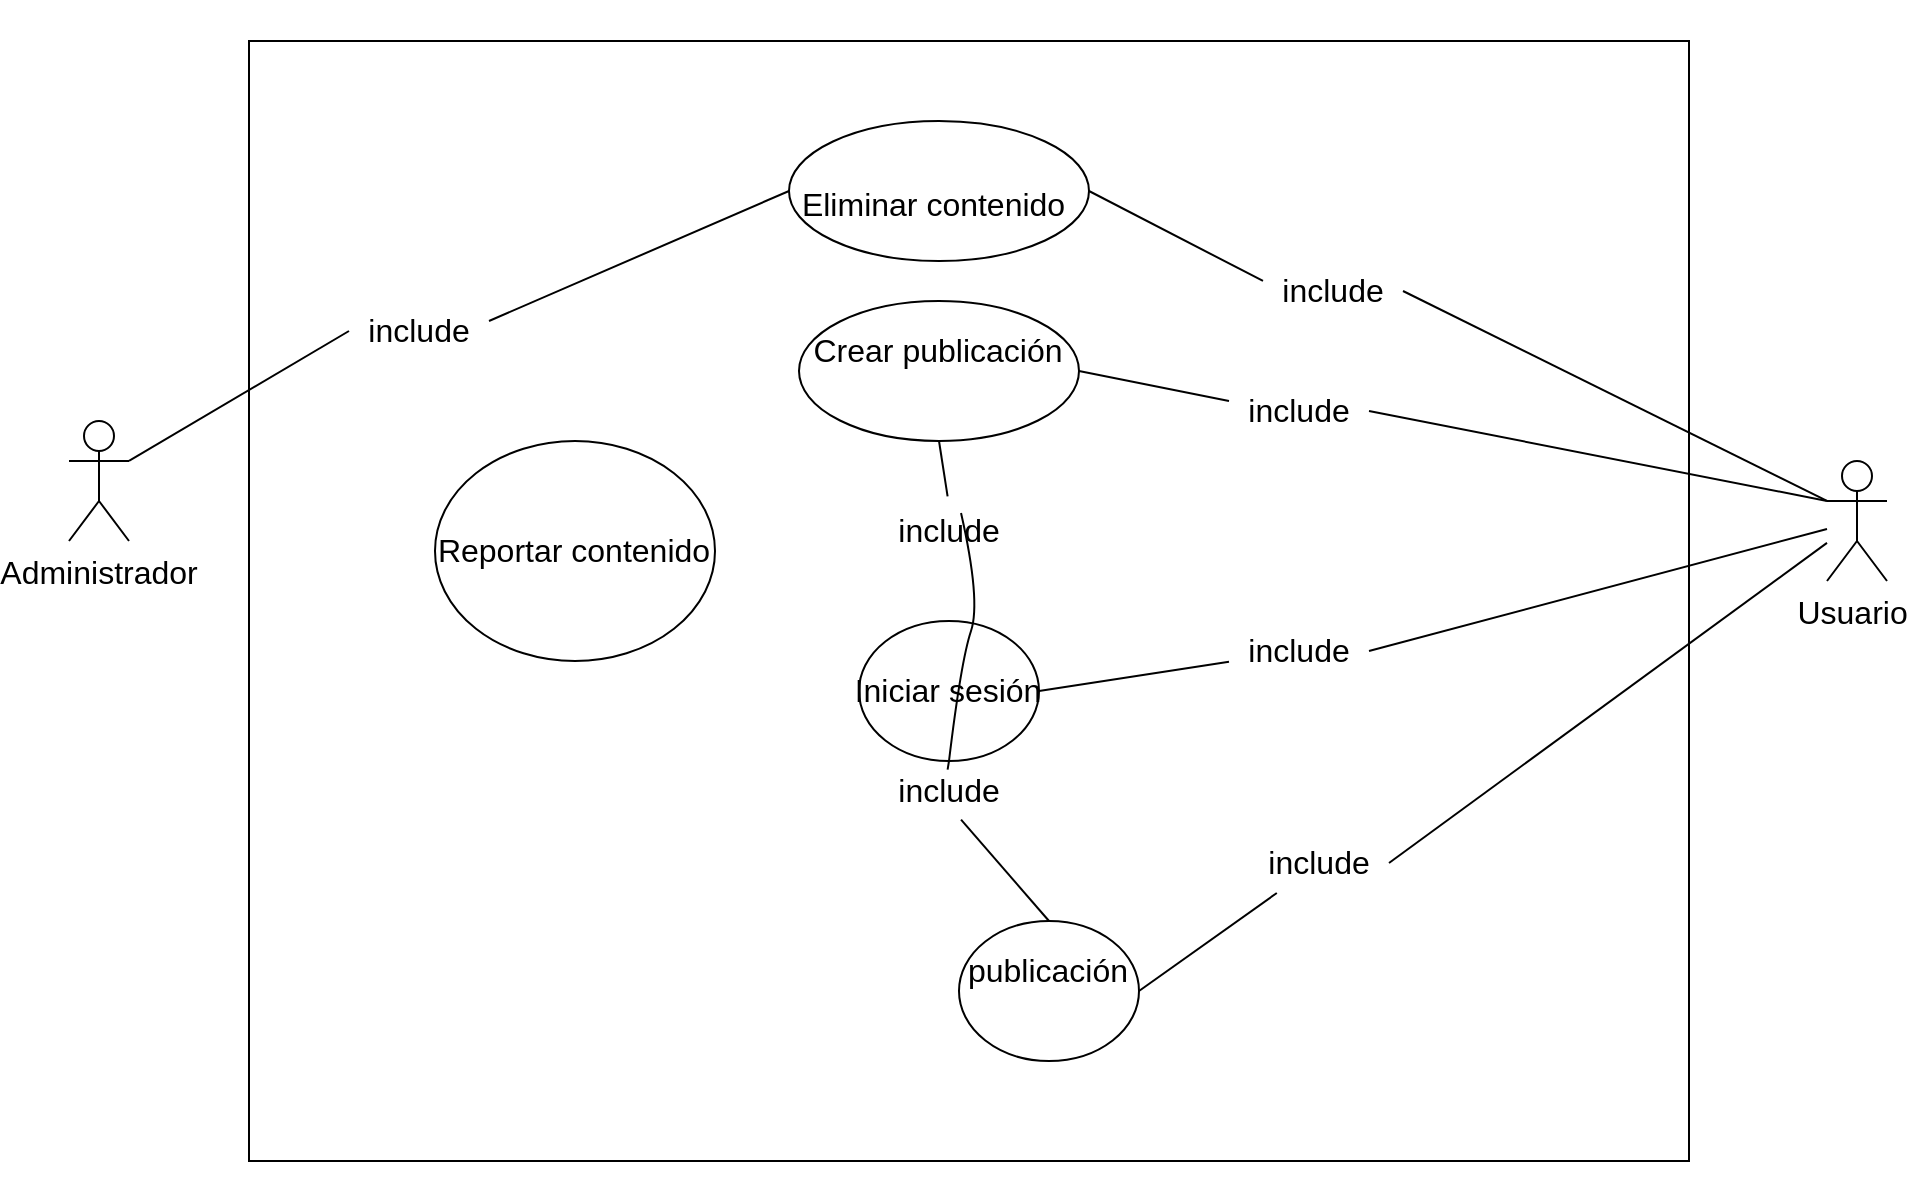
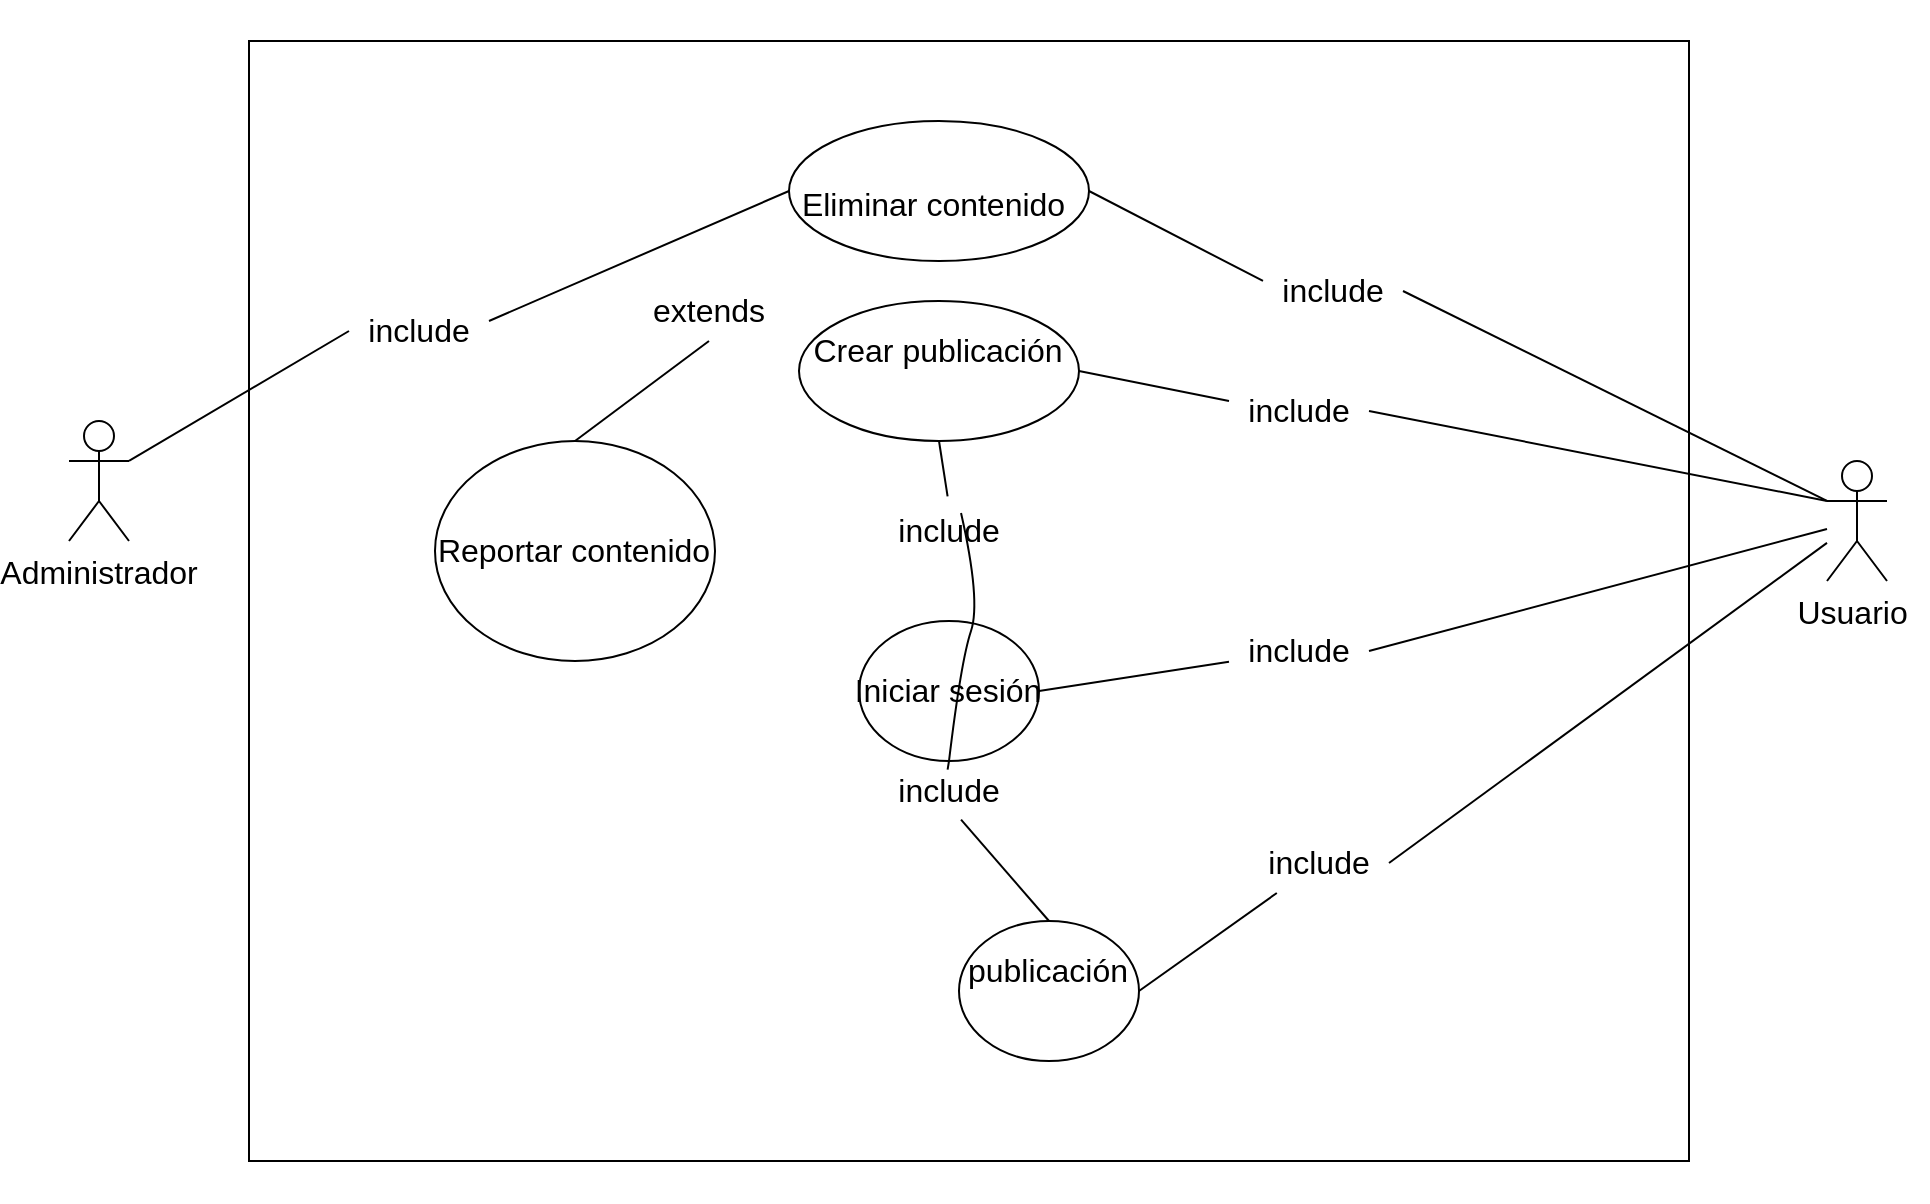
node "extends": added
edge "extends" -- "Reportar contenido": added
